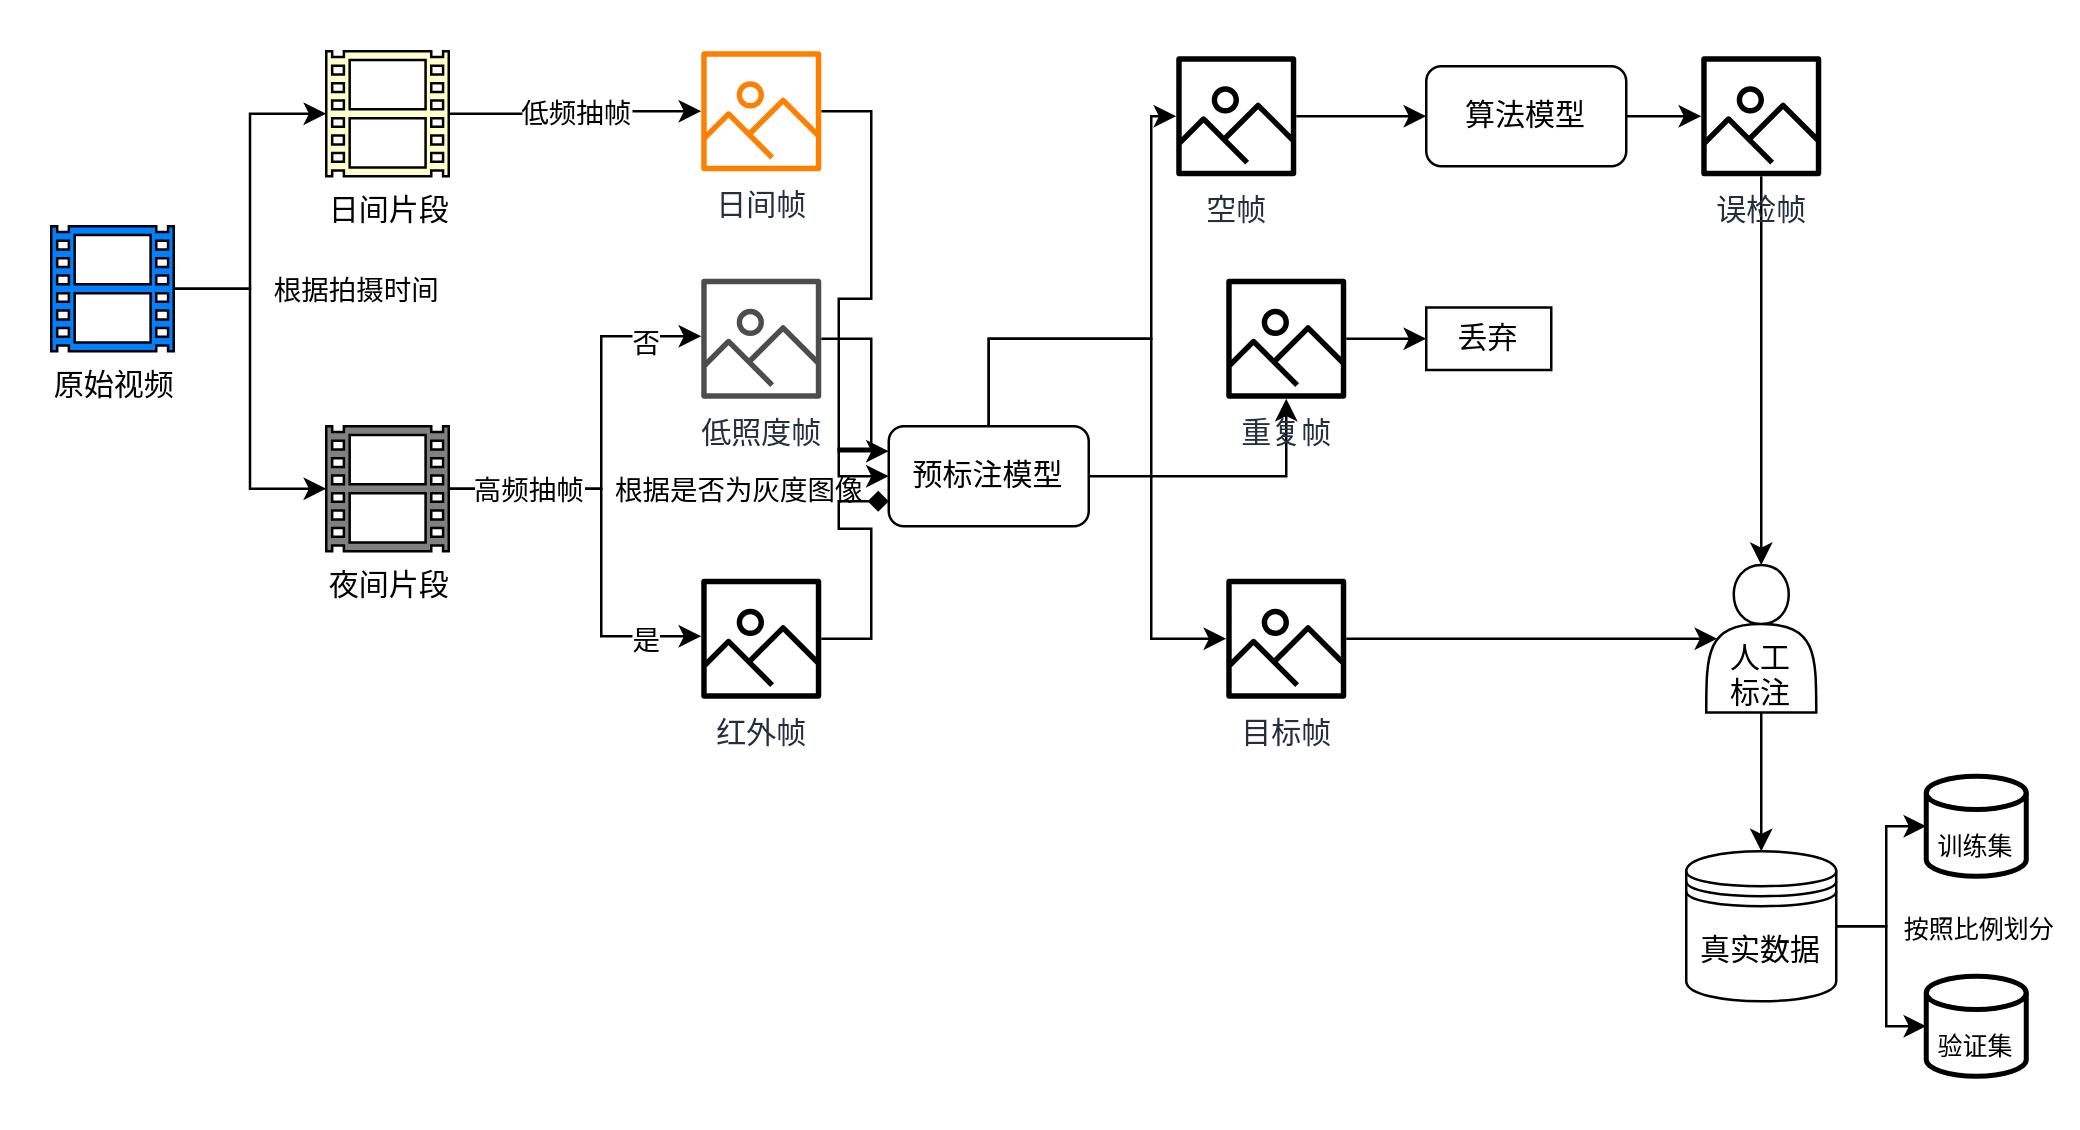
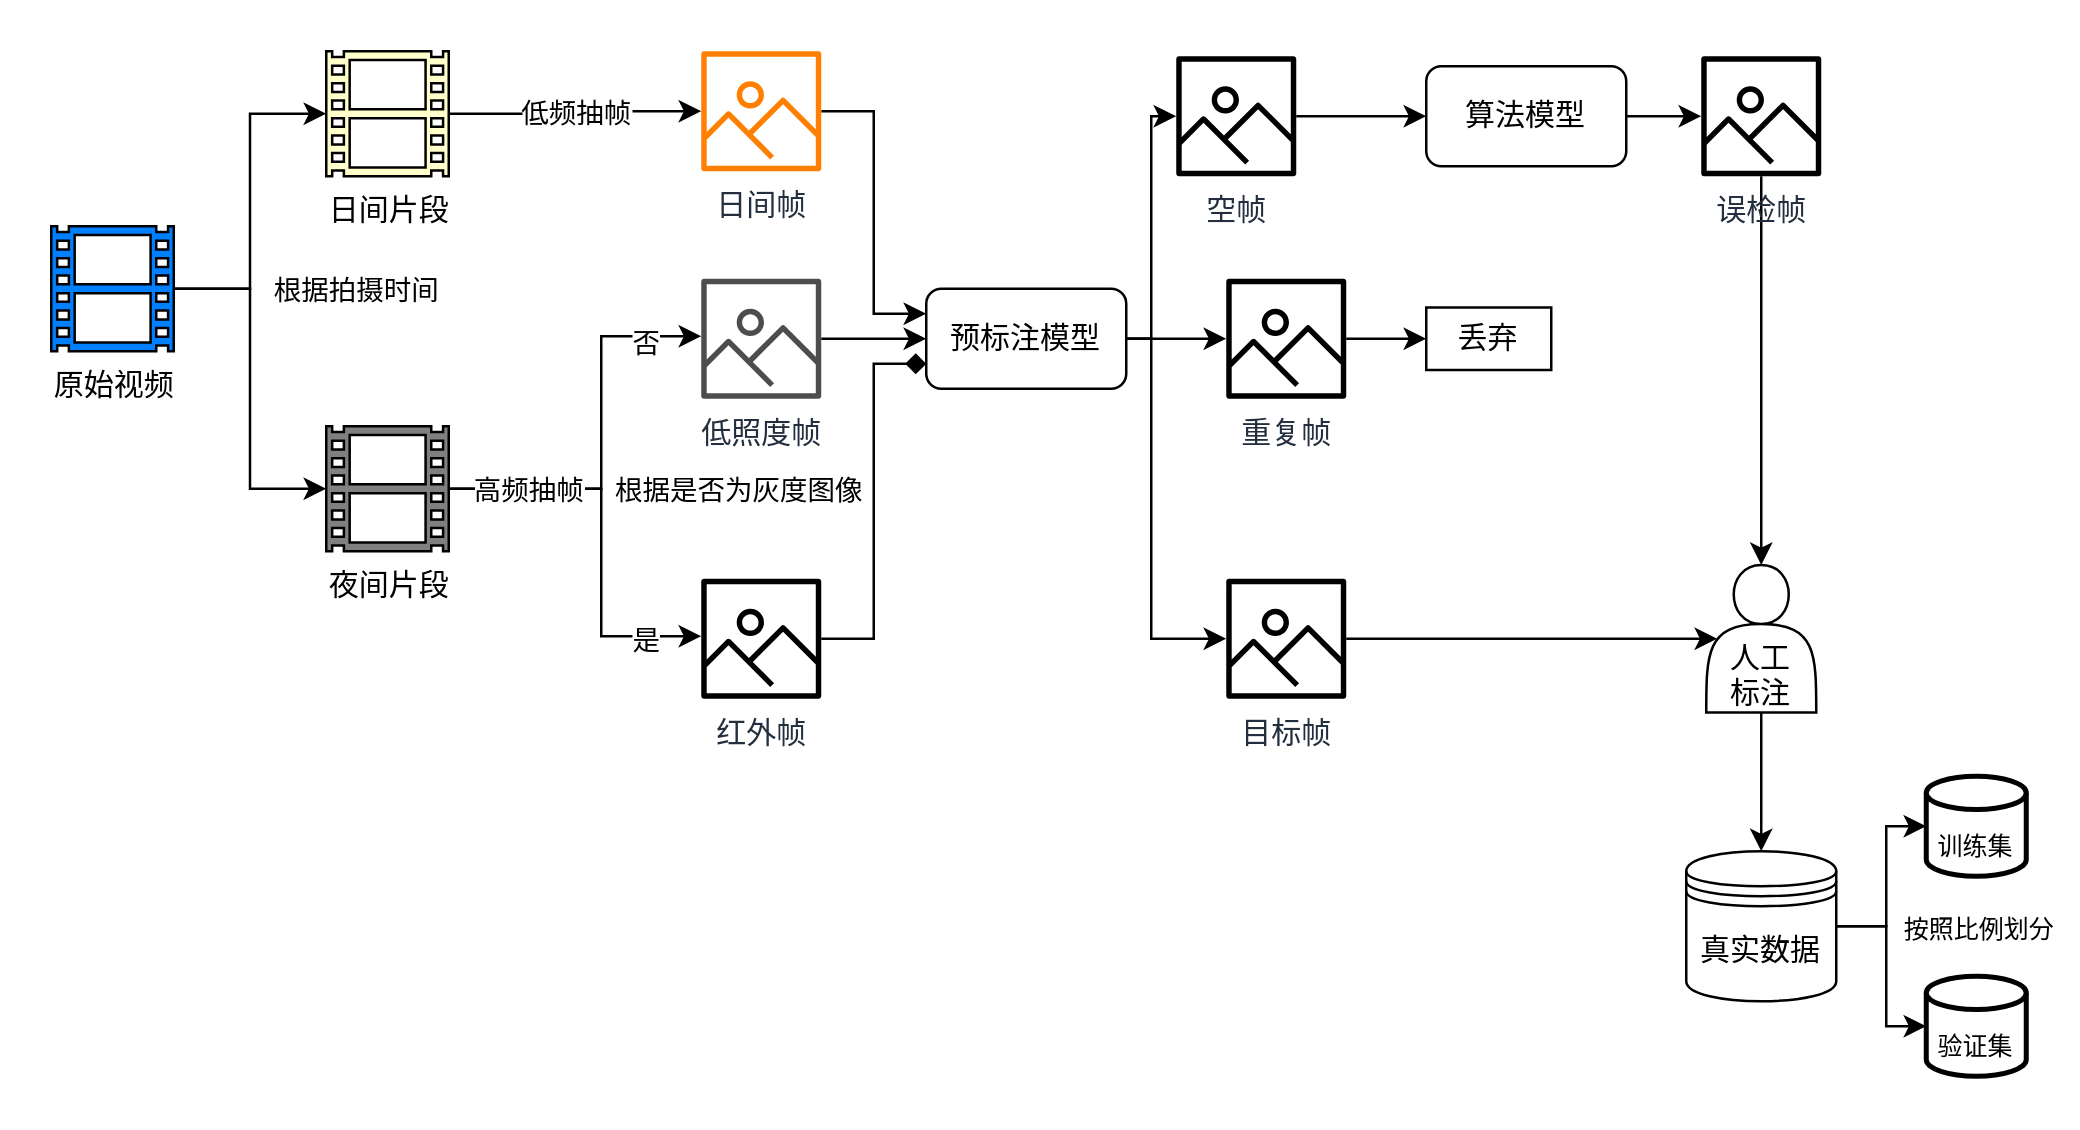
node "预标注模型": moved (989, 476) -> (1026, 339)
